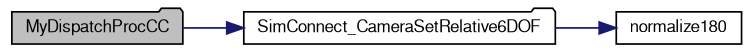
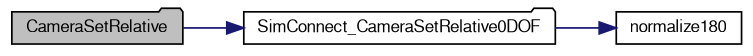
node "MyDispatchProcCC": label "MyDispatchProcCC" -> "CameraSetRelative"
node "SimConnect_CameraSetRelative6DOF": label "SimConnect_CameraSetRelative6DOF" -> "SimConnect_CameraSetRelative0DOF"
